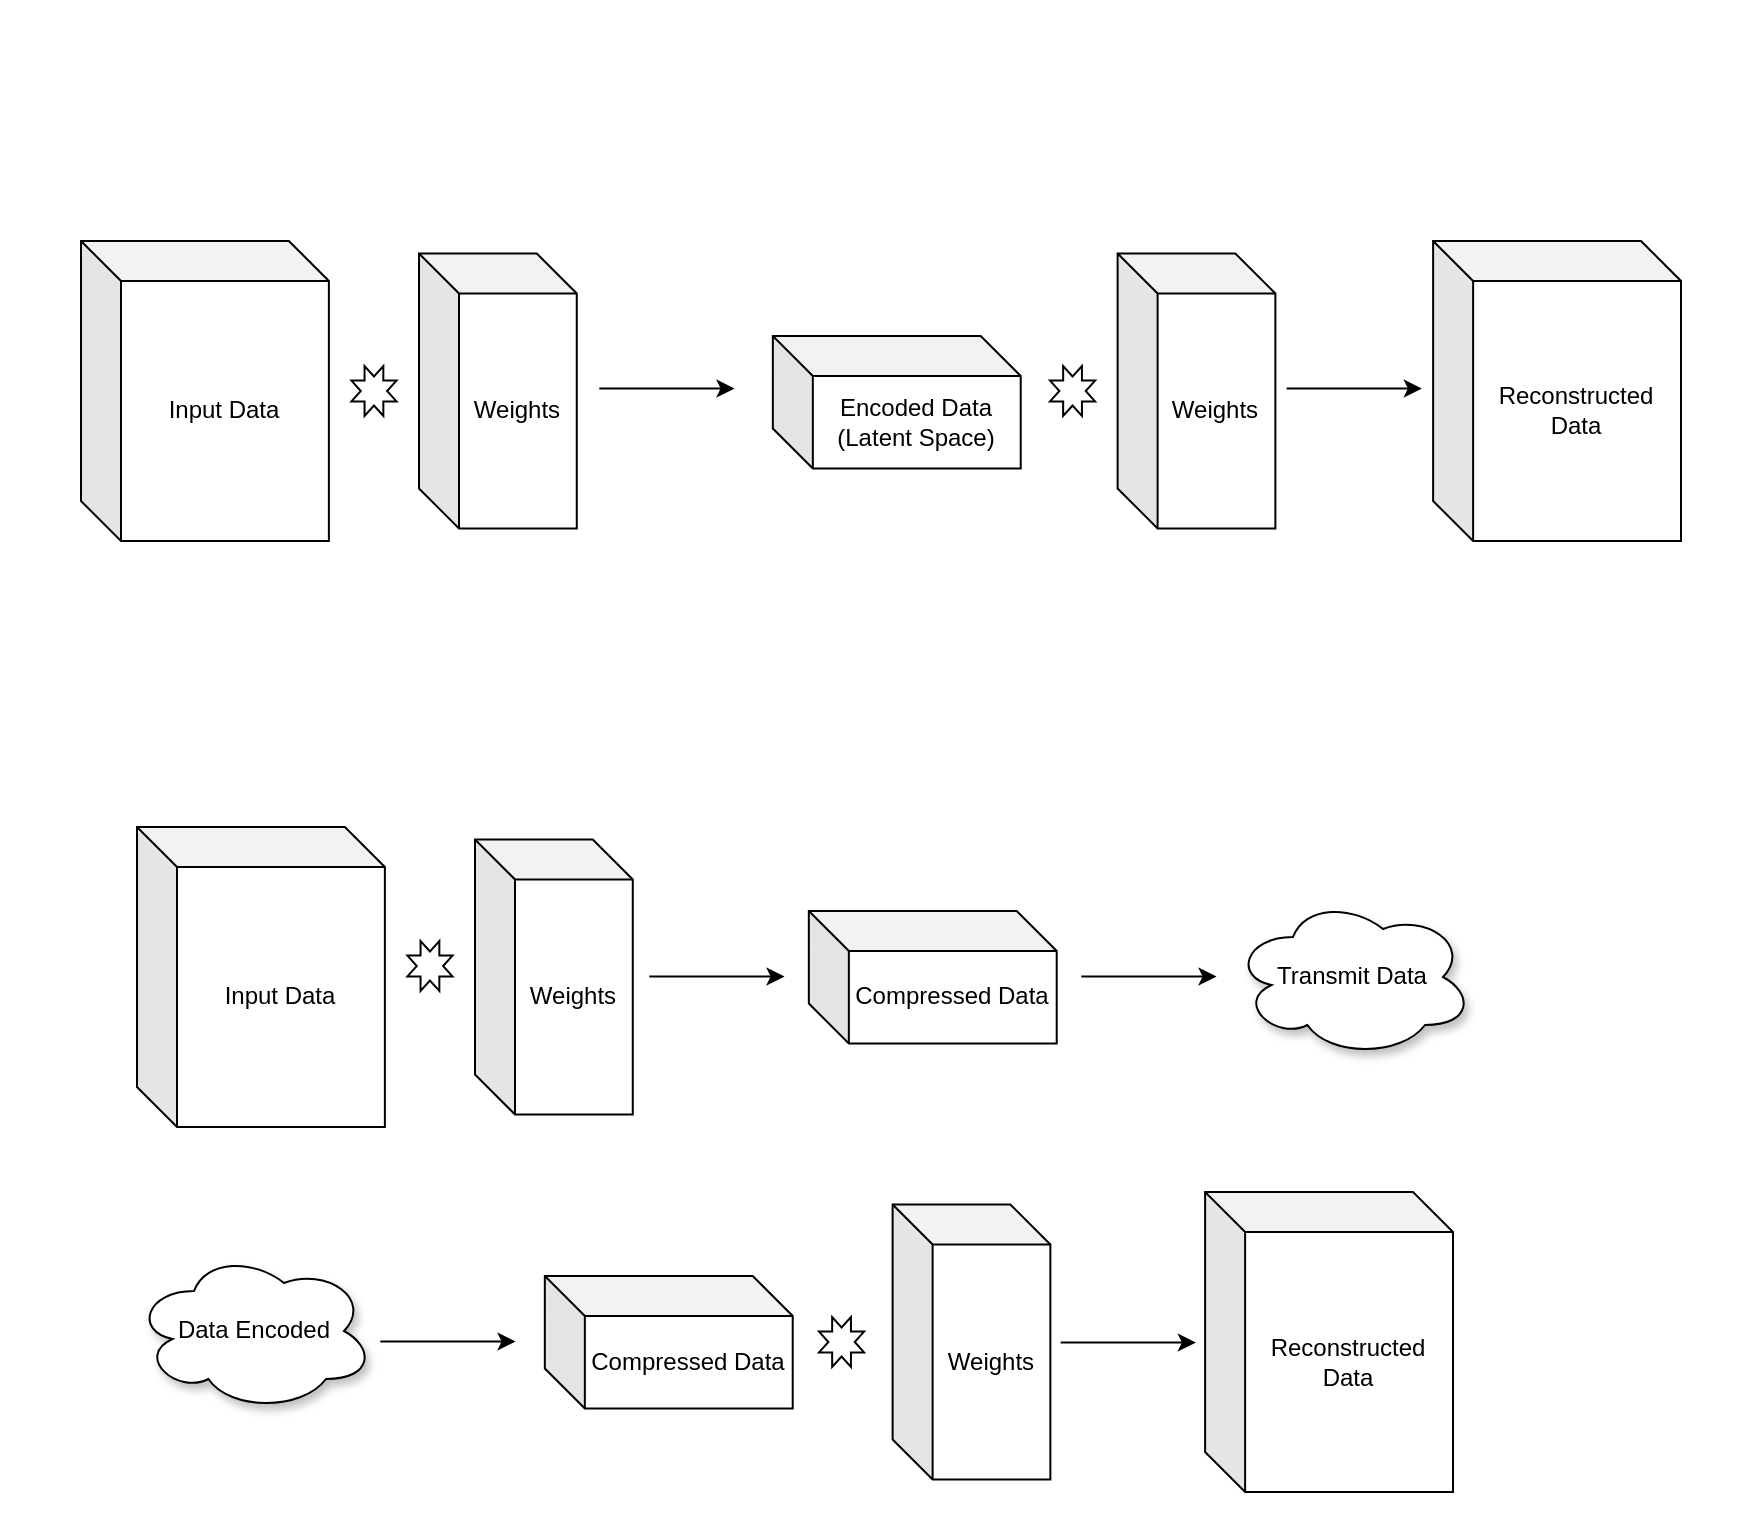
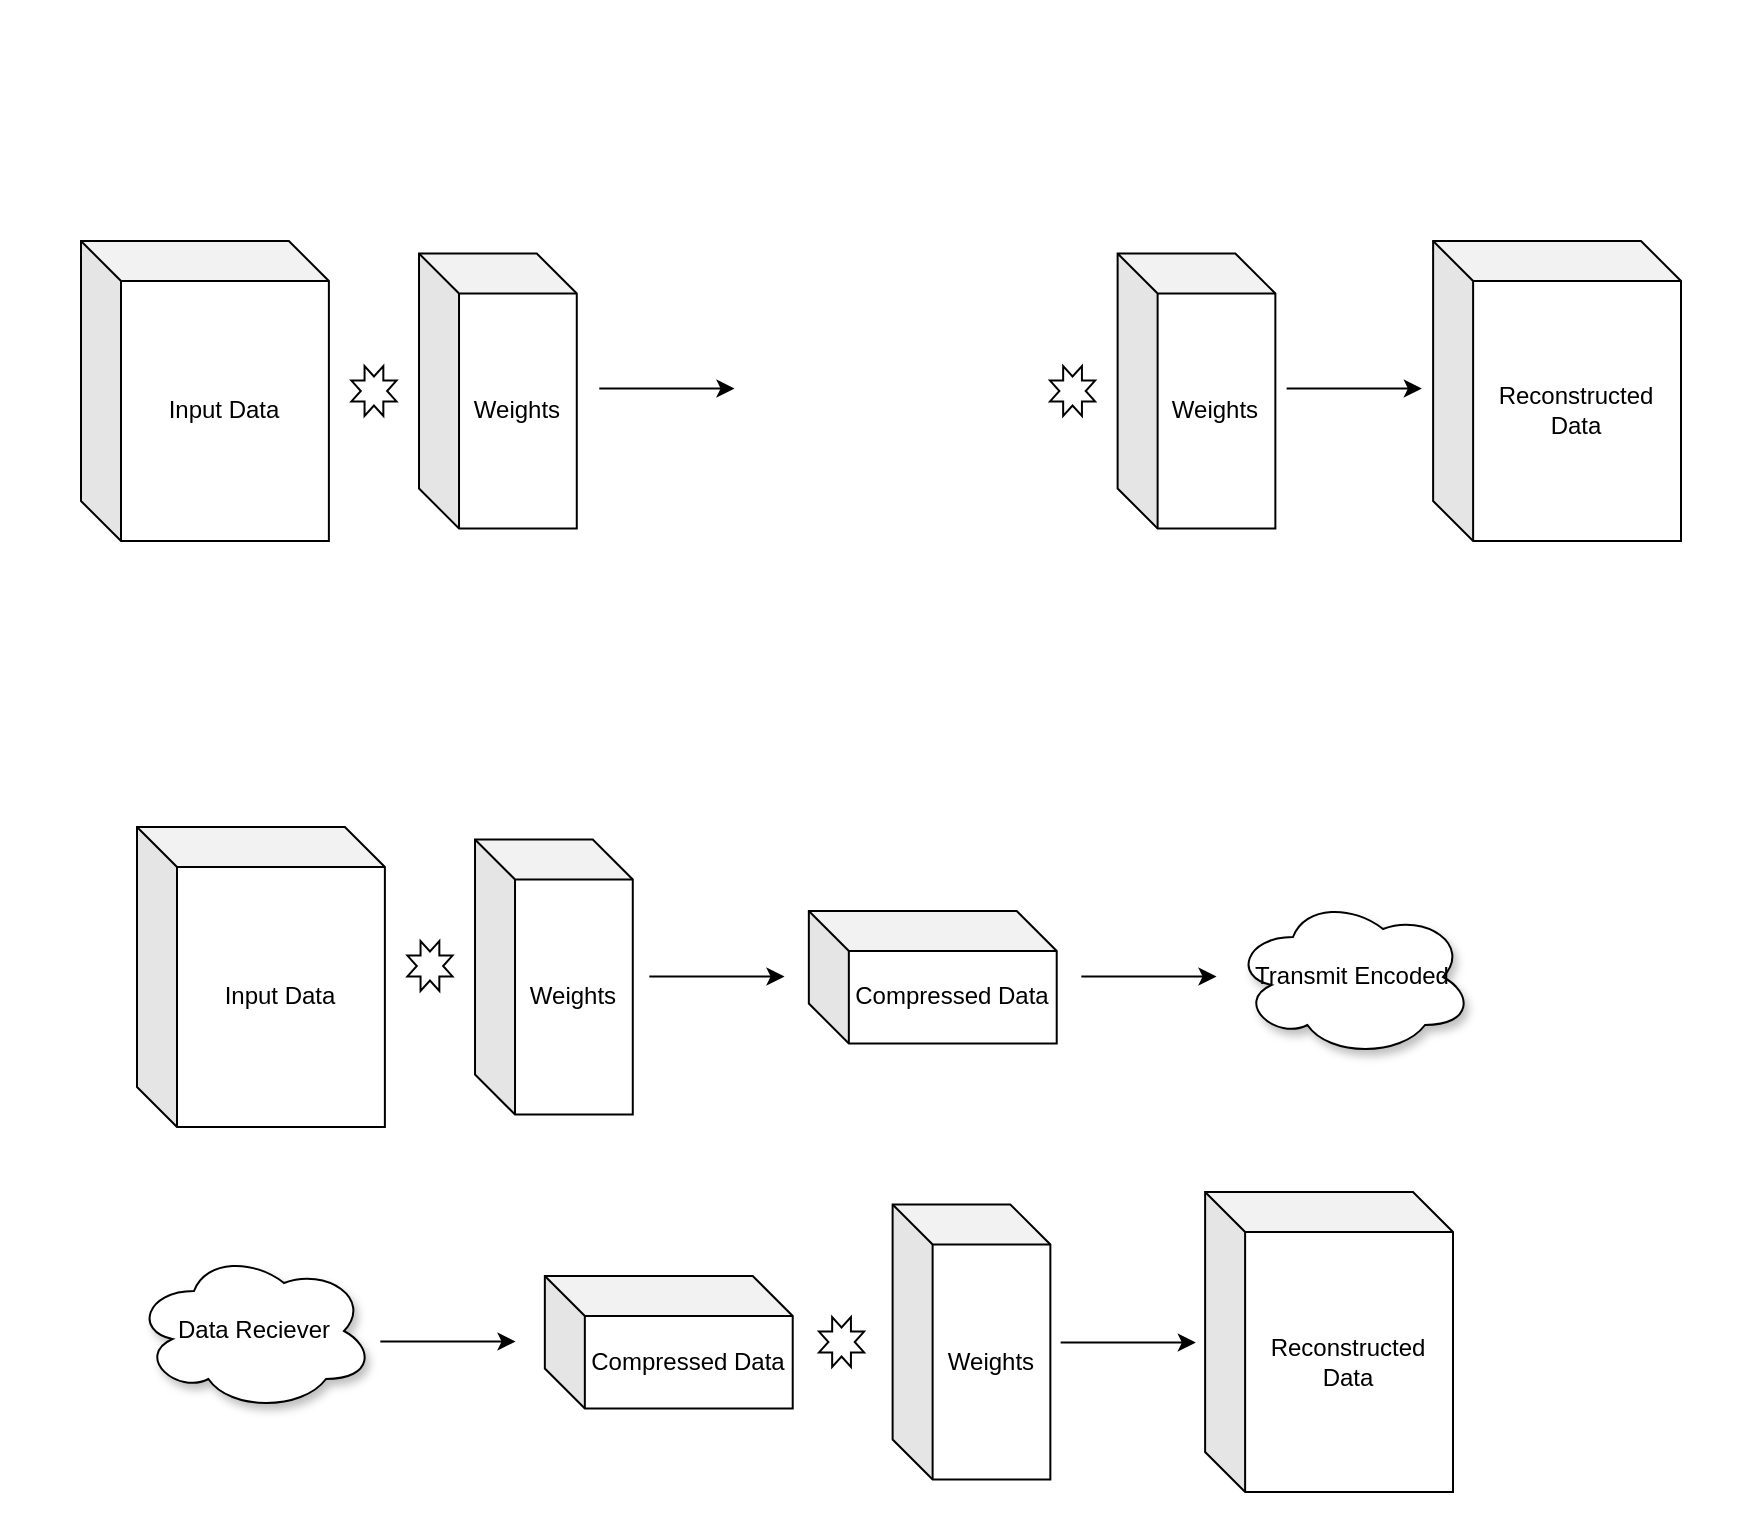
node "Encoded Data (Latent Space)": removed
node "Transmit Data": label "Transmit Data" -> "Transmit Encoded"
node "Data Encoded": label "Data Encoded" -> "Data Reciever"
